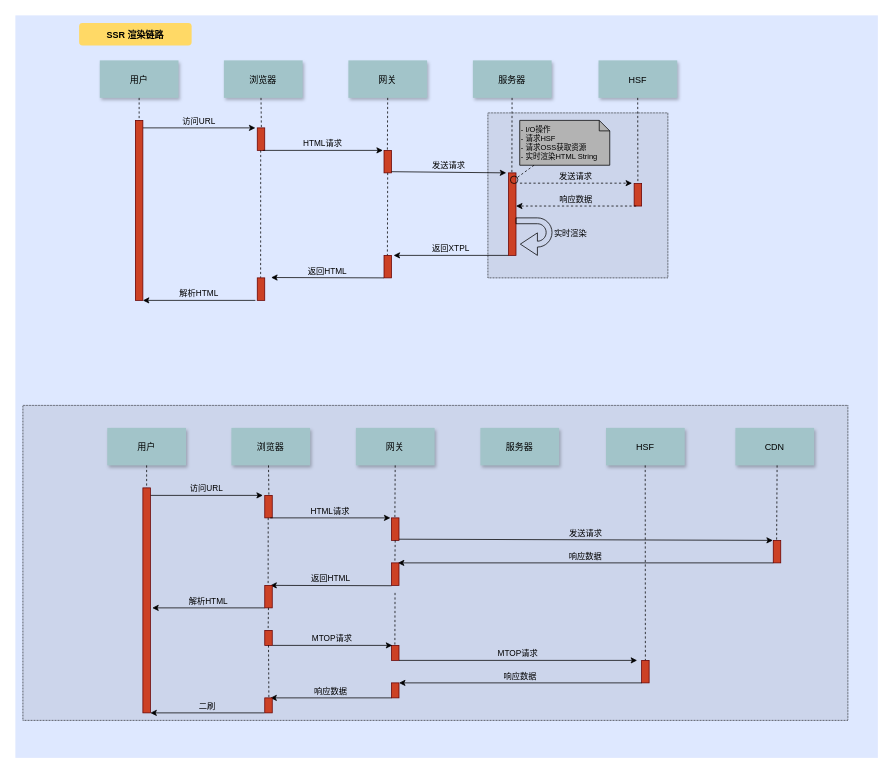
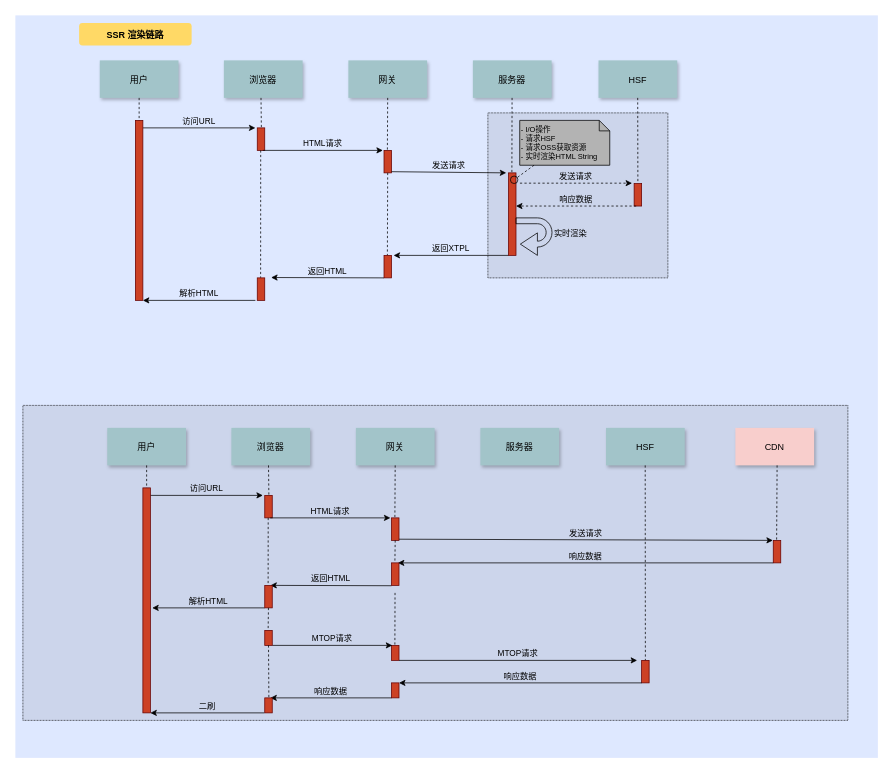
node "CDN": fillcolor #a2c4c9 -> #f8cecc
